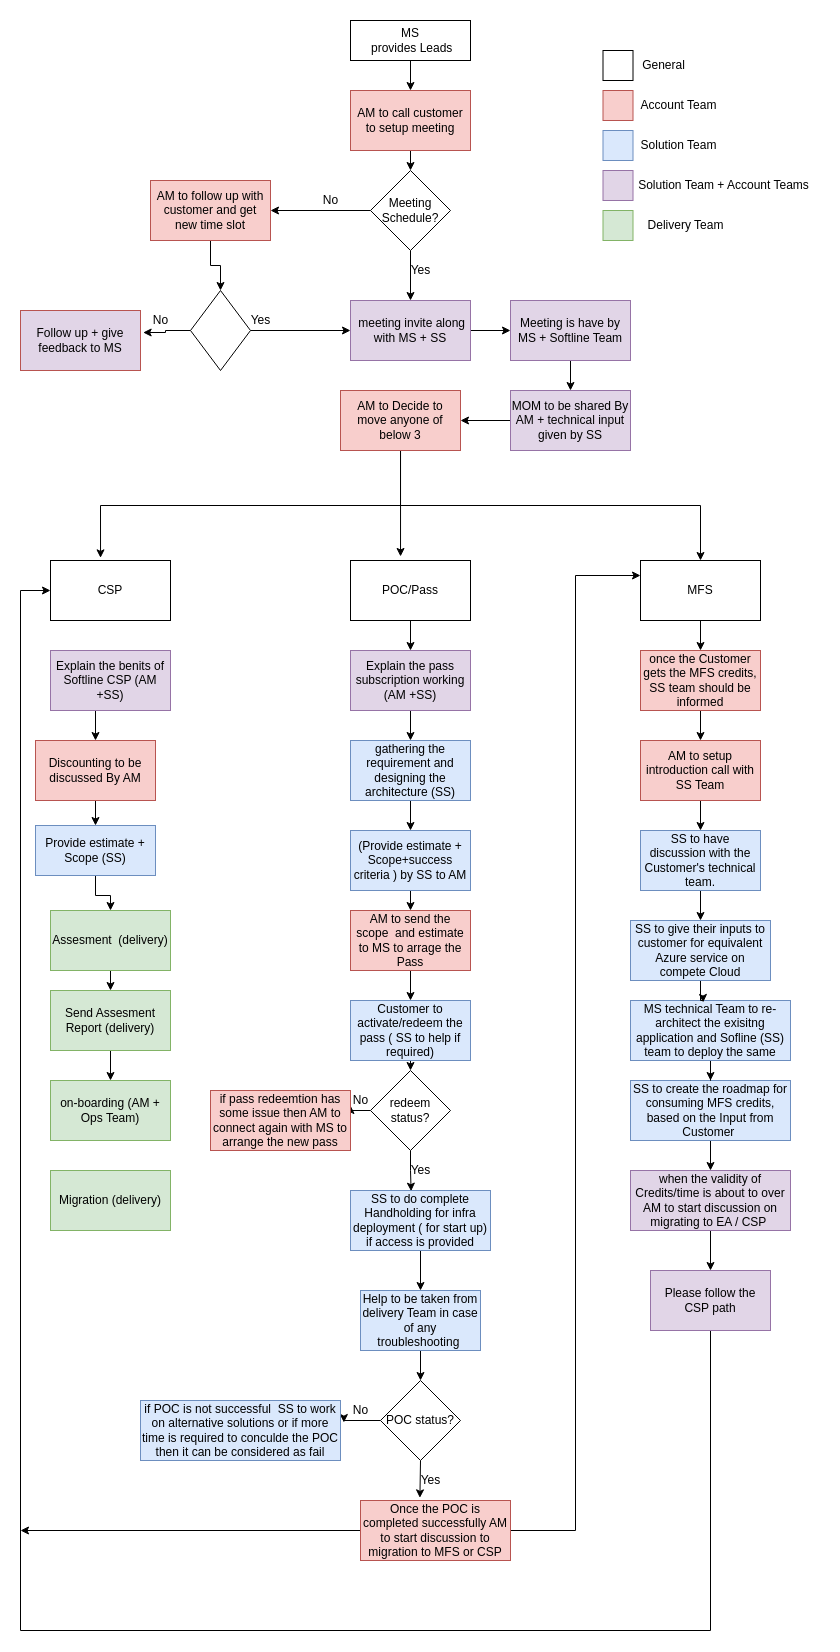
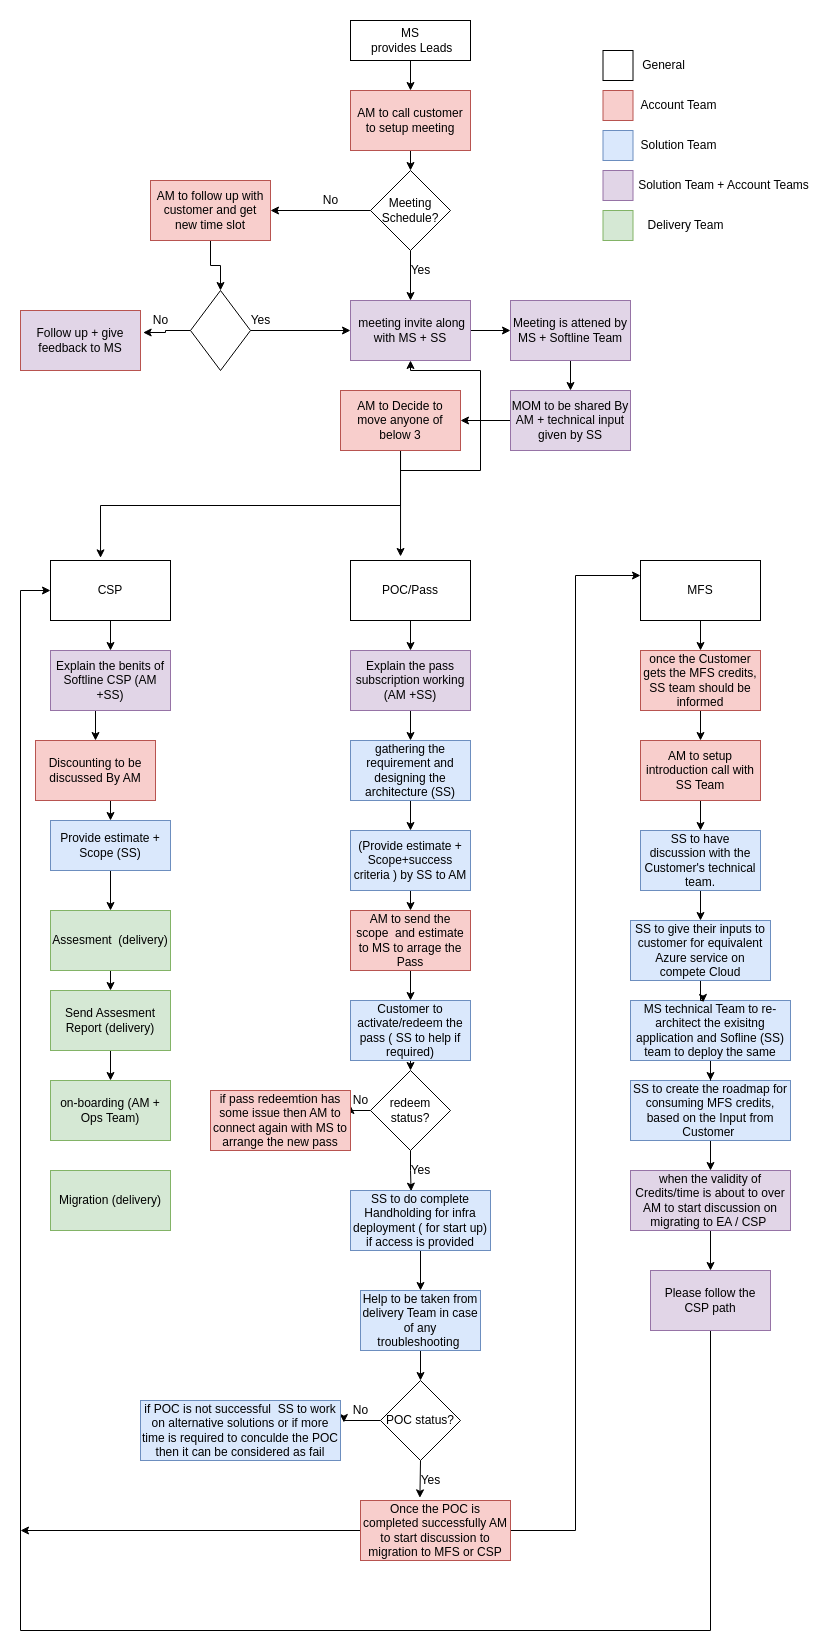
node "Meeting is have by MS + Softline Team": label "Meeting is have by MS + Softline Team" -> "Meeting is attened by MS + Softline Team"
edge "AM to Decide to move anyone of below 3" -> "MFS": now "AM to Decide to move anyone of below 3" -> "meeting invite along with MS + SS"
edge "CSP" -> "Explain the benits of Softline CSP (AM +SS)": added
node "Provide estimate + Scope (SS)": moved (96, 851) -> (111, 846)
